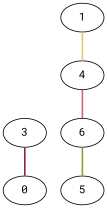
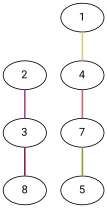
node "2": added
node "6": label "6" -> "7"
node "0": label "0" -> "8"
